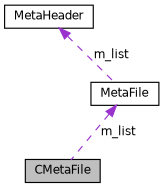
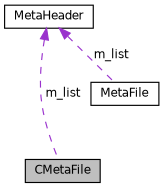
edge "CMetaFile" -> "MetaFile": now "CMetaFile" -> "MetaHeader"
